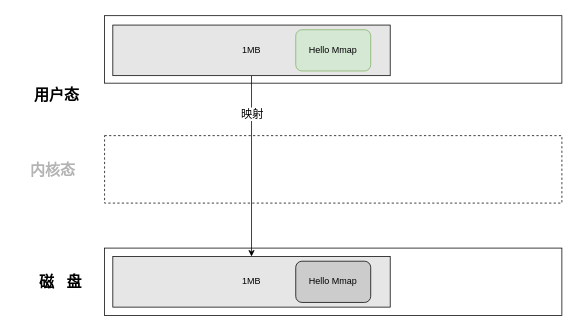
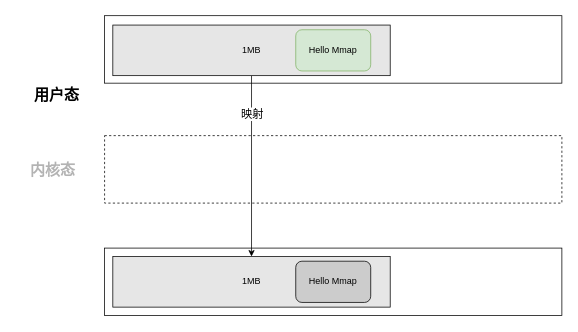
node "磁 盘": removed
